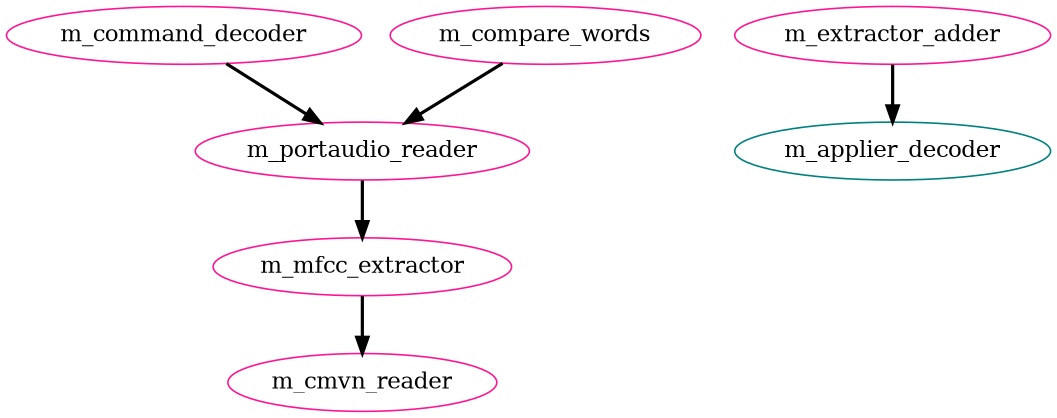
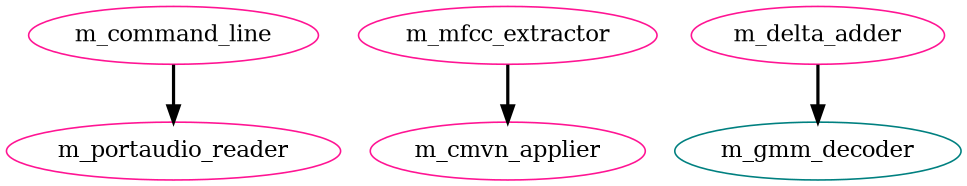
node "m_command_decoder": label "m_command_decoder" -> "m_command_line"
node "m_compare_words": removed
node "m_extractor_adder": label "m_extractor_adder" -> "m_delta_adder"
node "m_applier_decoder": label "m_applier_decoder" -> "m_gmm_decoder"
edge "m_portaudio_reader" -> "m_mfcc_extractor": removed
node "m_cmvn_reader": label "m_cmvn_reader" -> "m_cmvn_applier"
